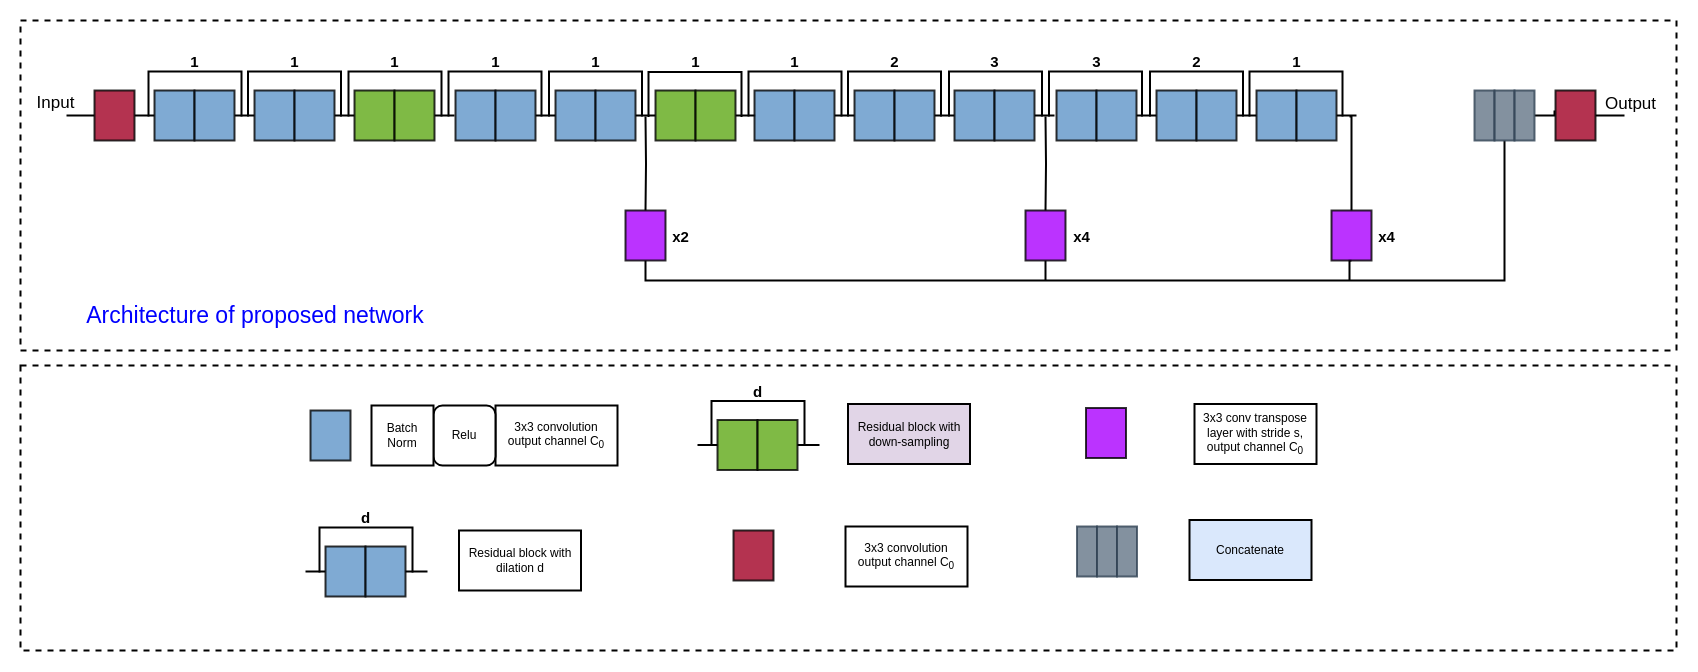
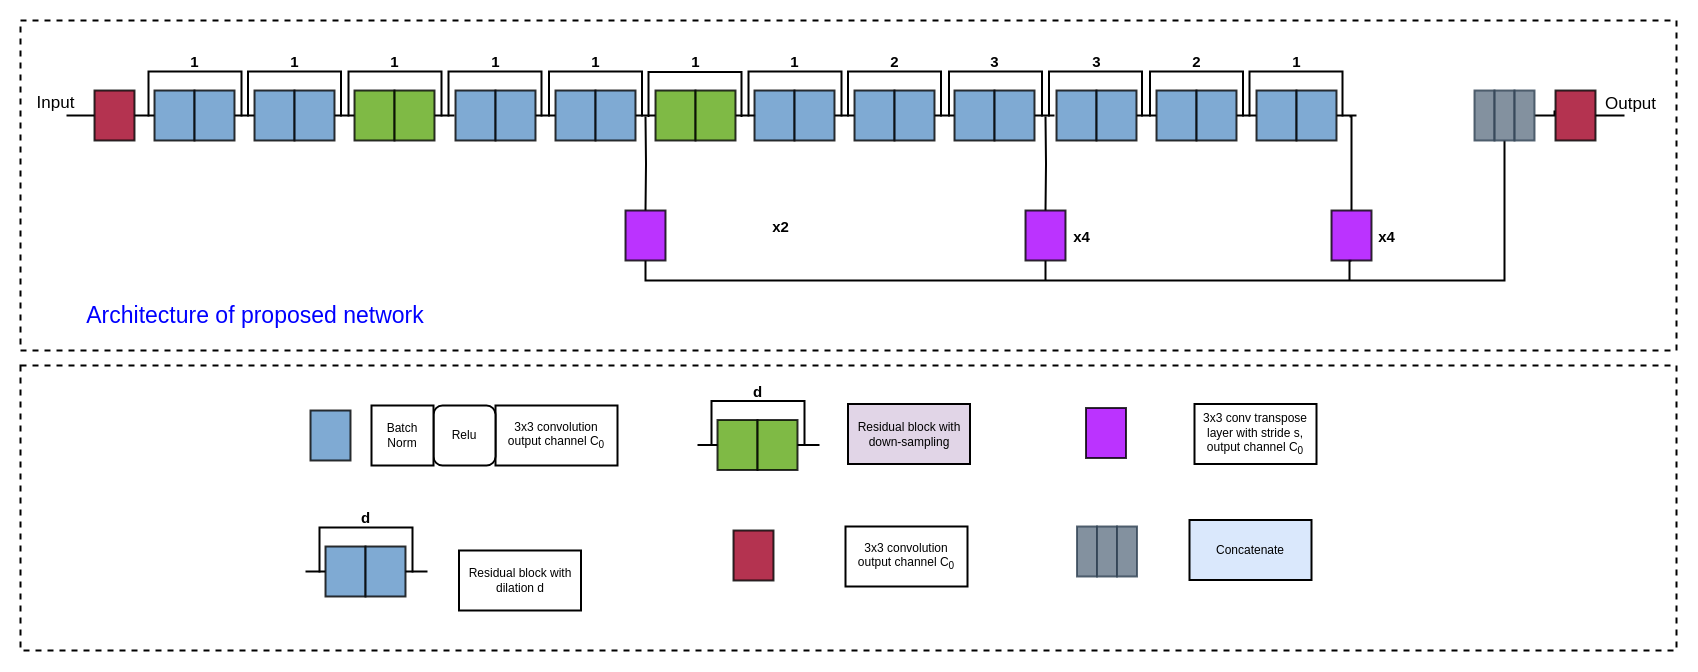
node "x2": moved (681, 236) -> (781, 226)
node "Residual block with dilation d": moved (520, 561) -> (520, 581)
